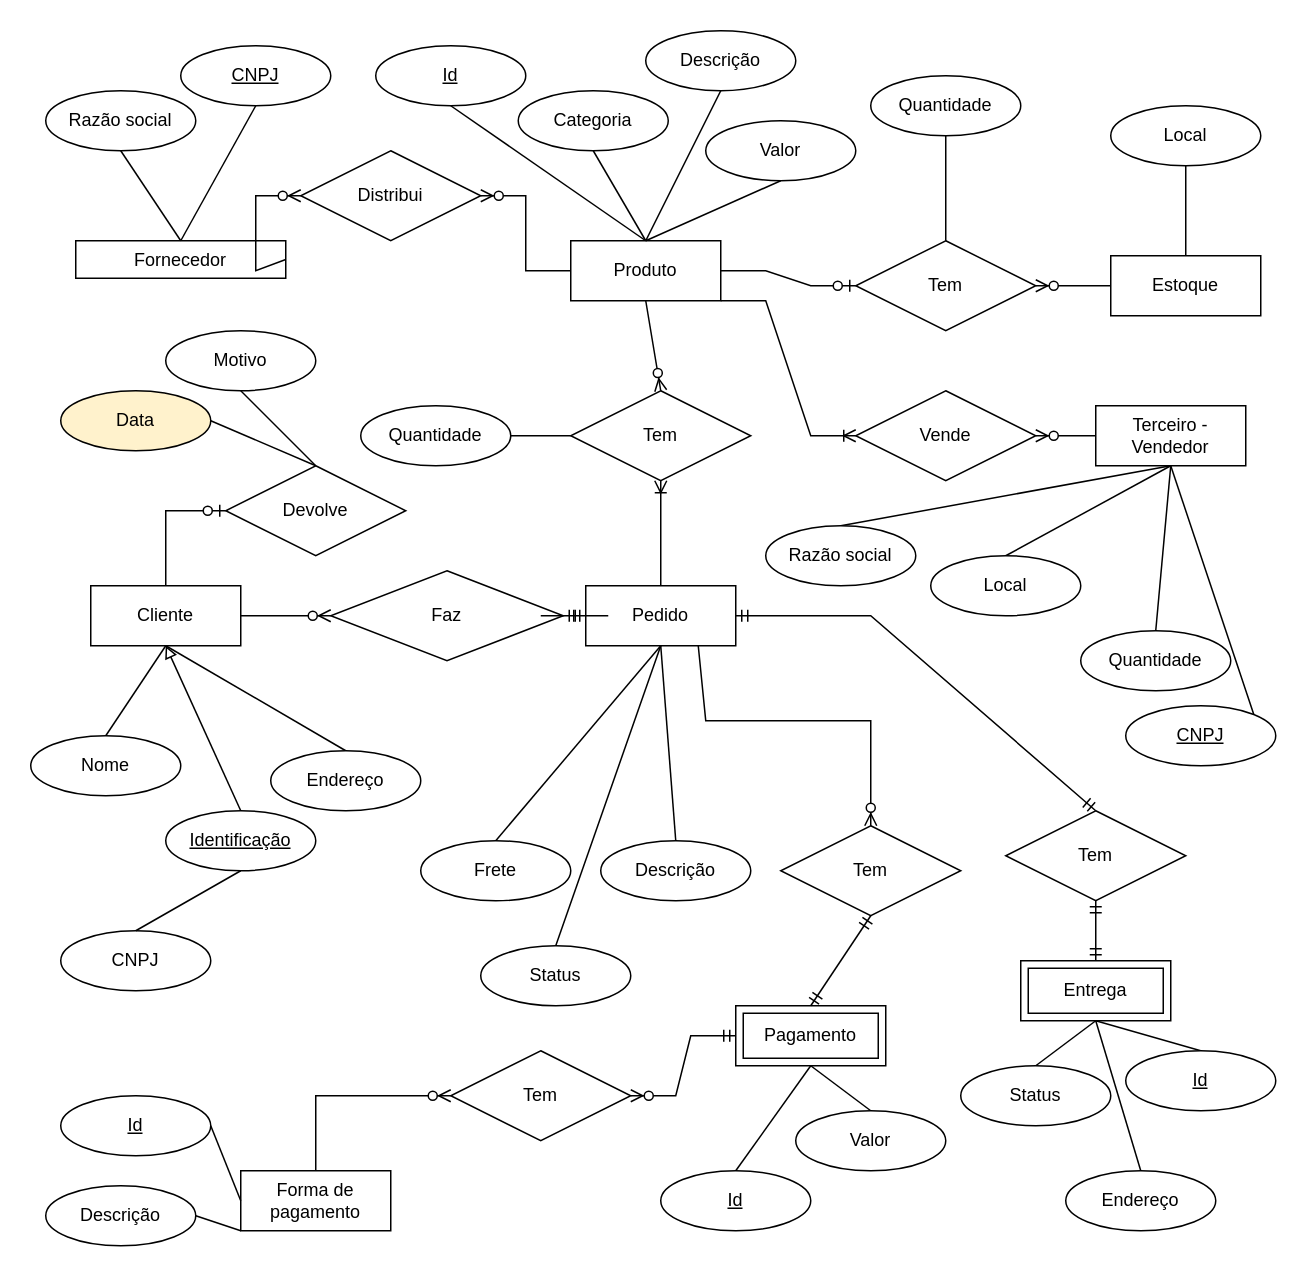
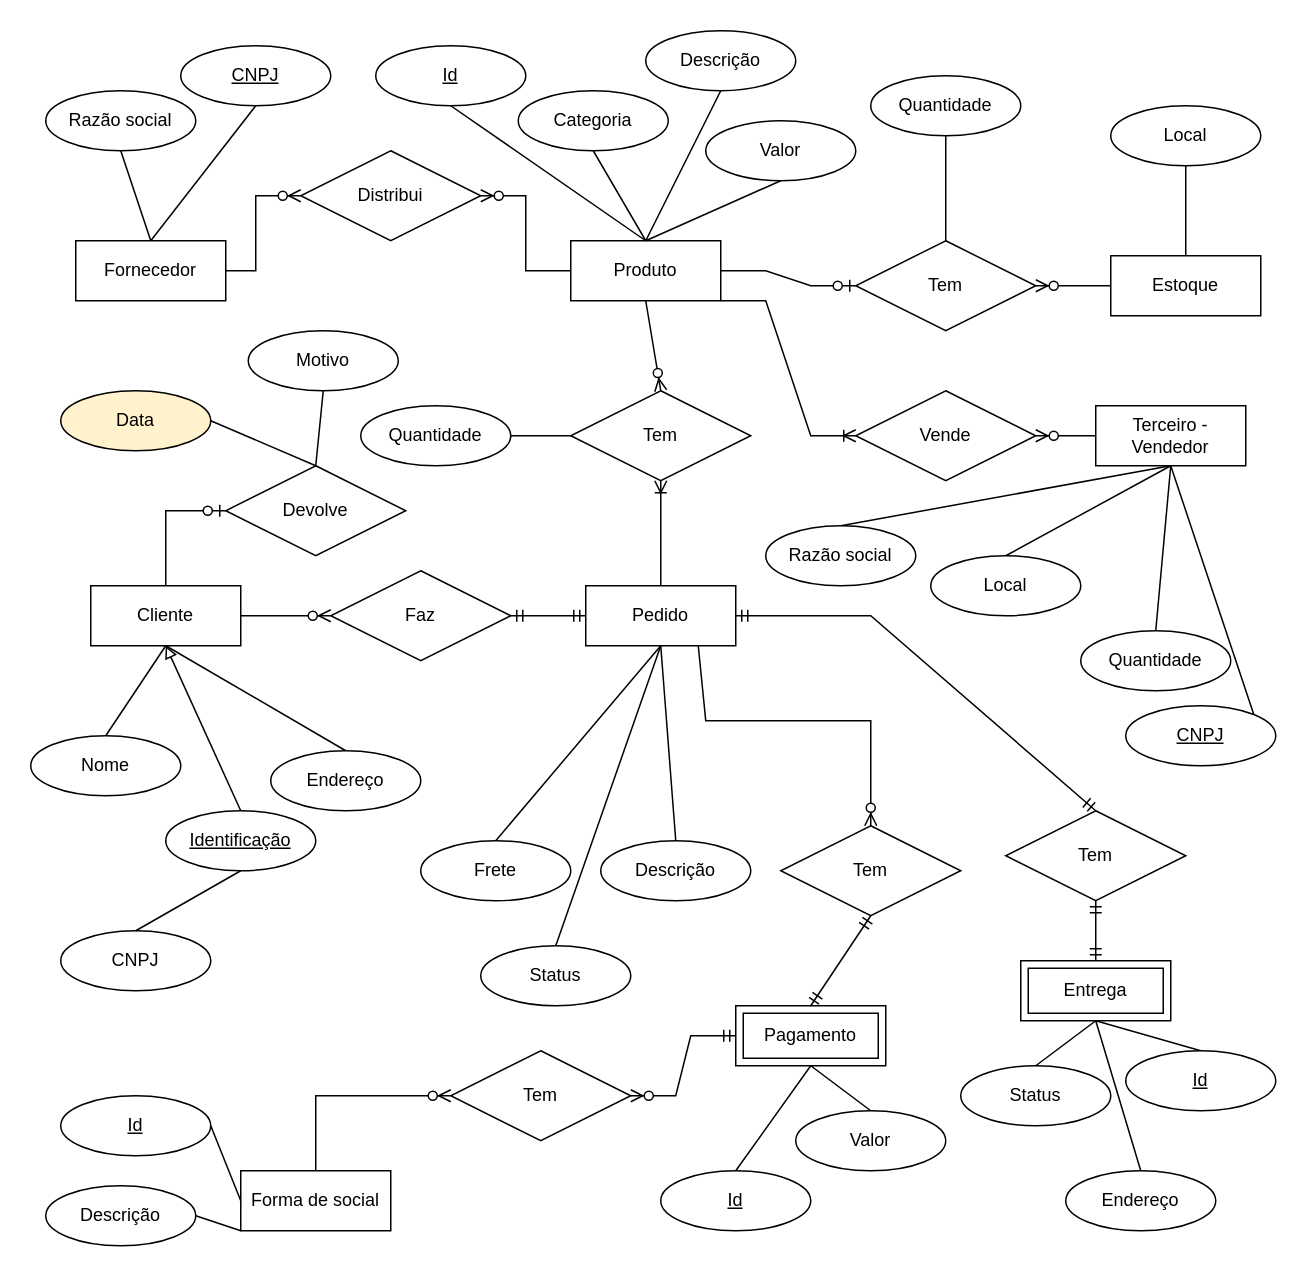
node "Fornecedor": size 210x38 -> 150x60
node "Motivo": moved (241, 361) -> (323, 361)
node "Faz": size 233x90 -> 180x90
node "Forma de pagamento": label "Forma de pagamento" -> "Forma de social"
